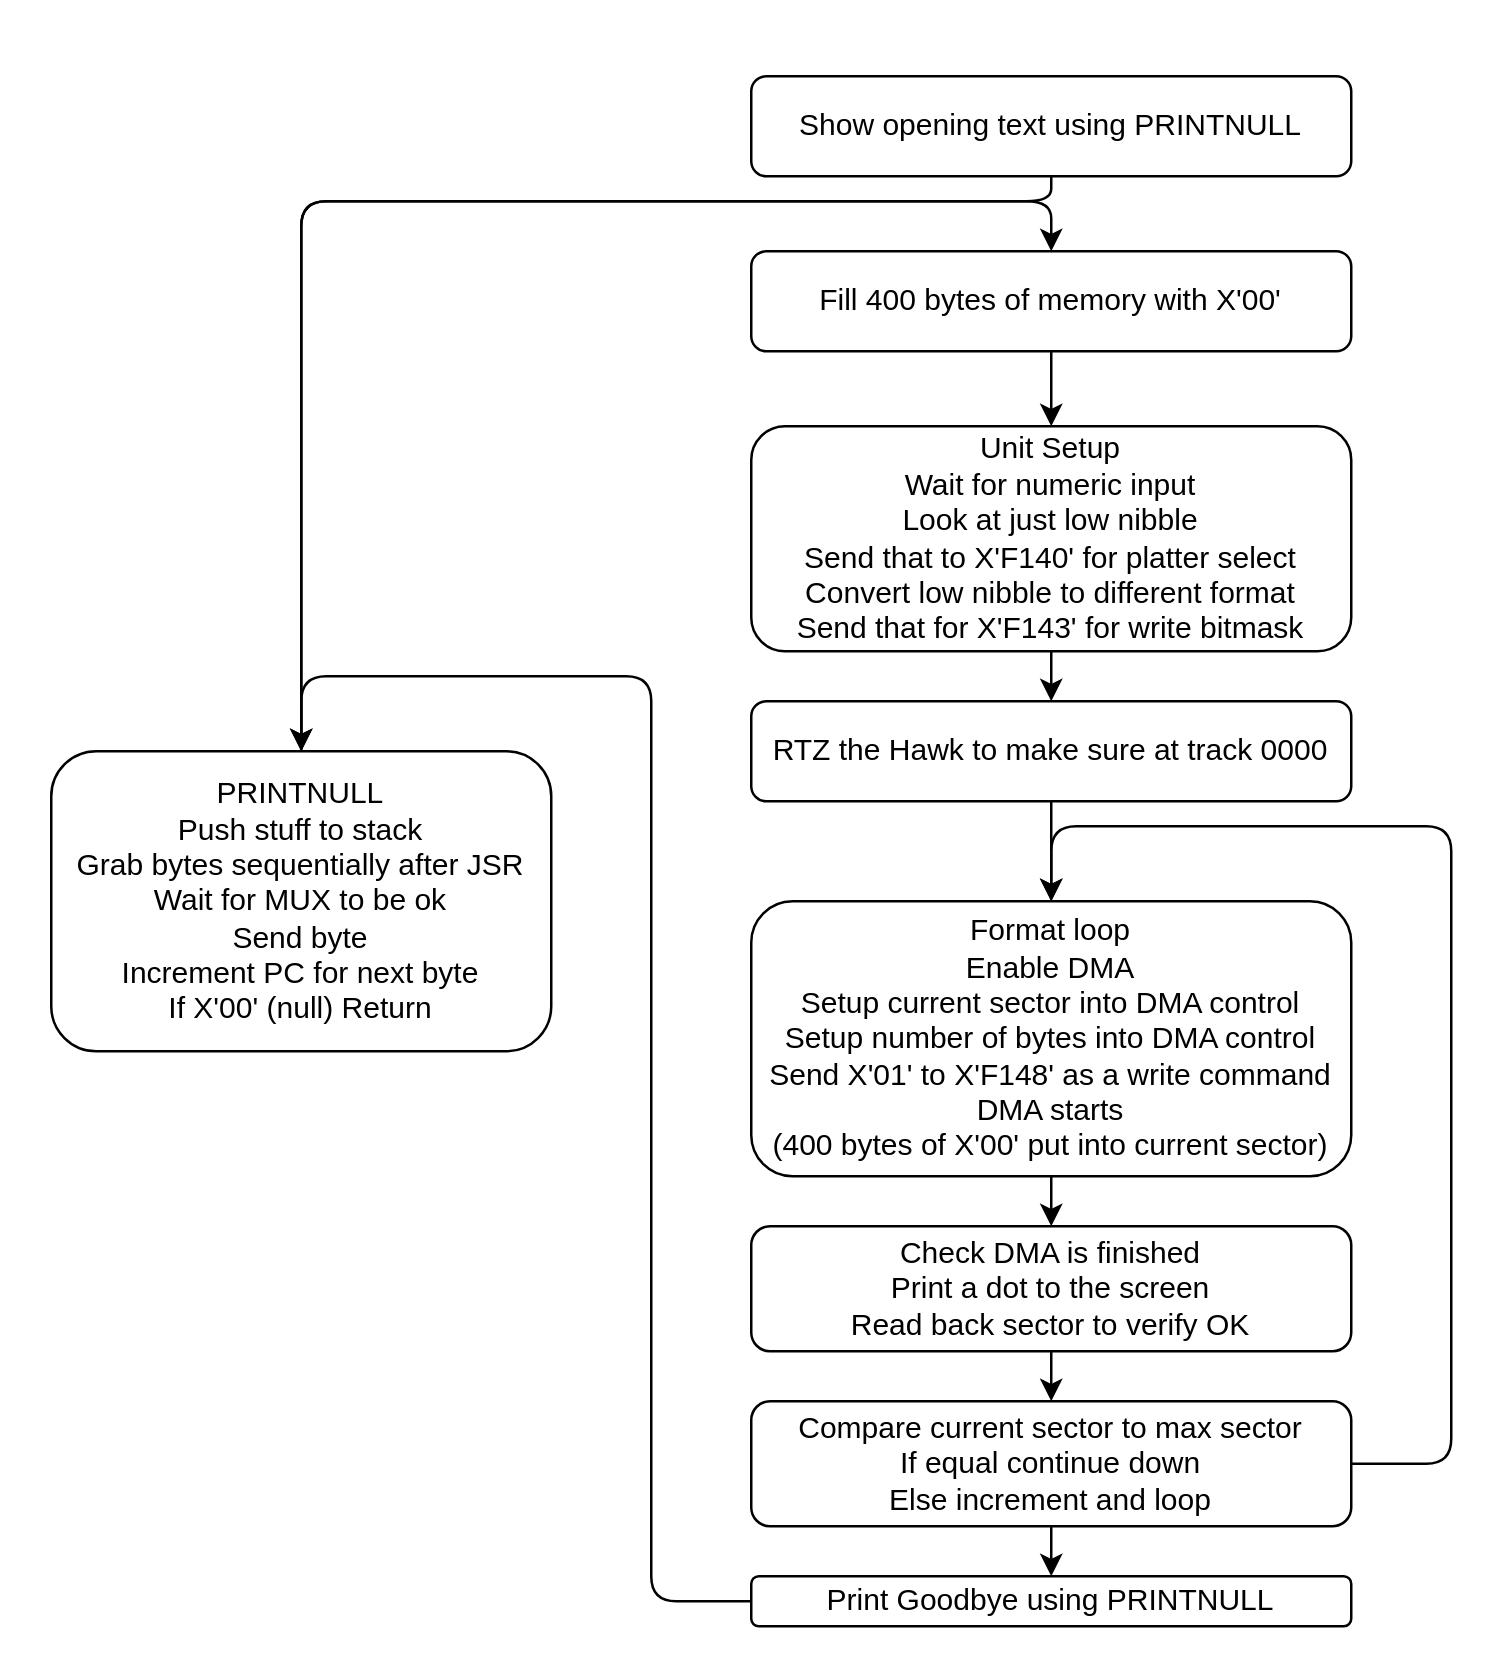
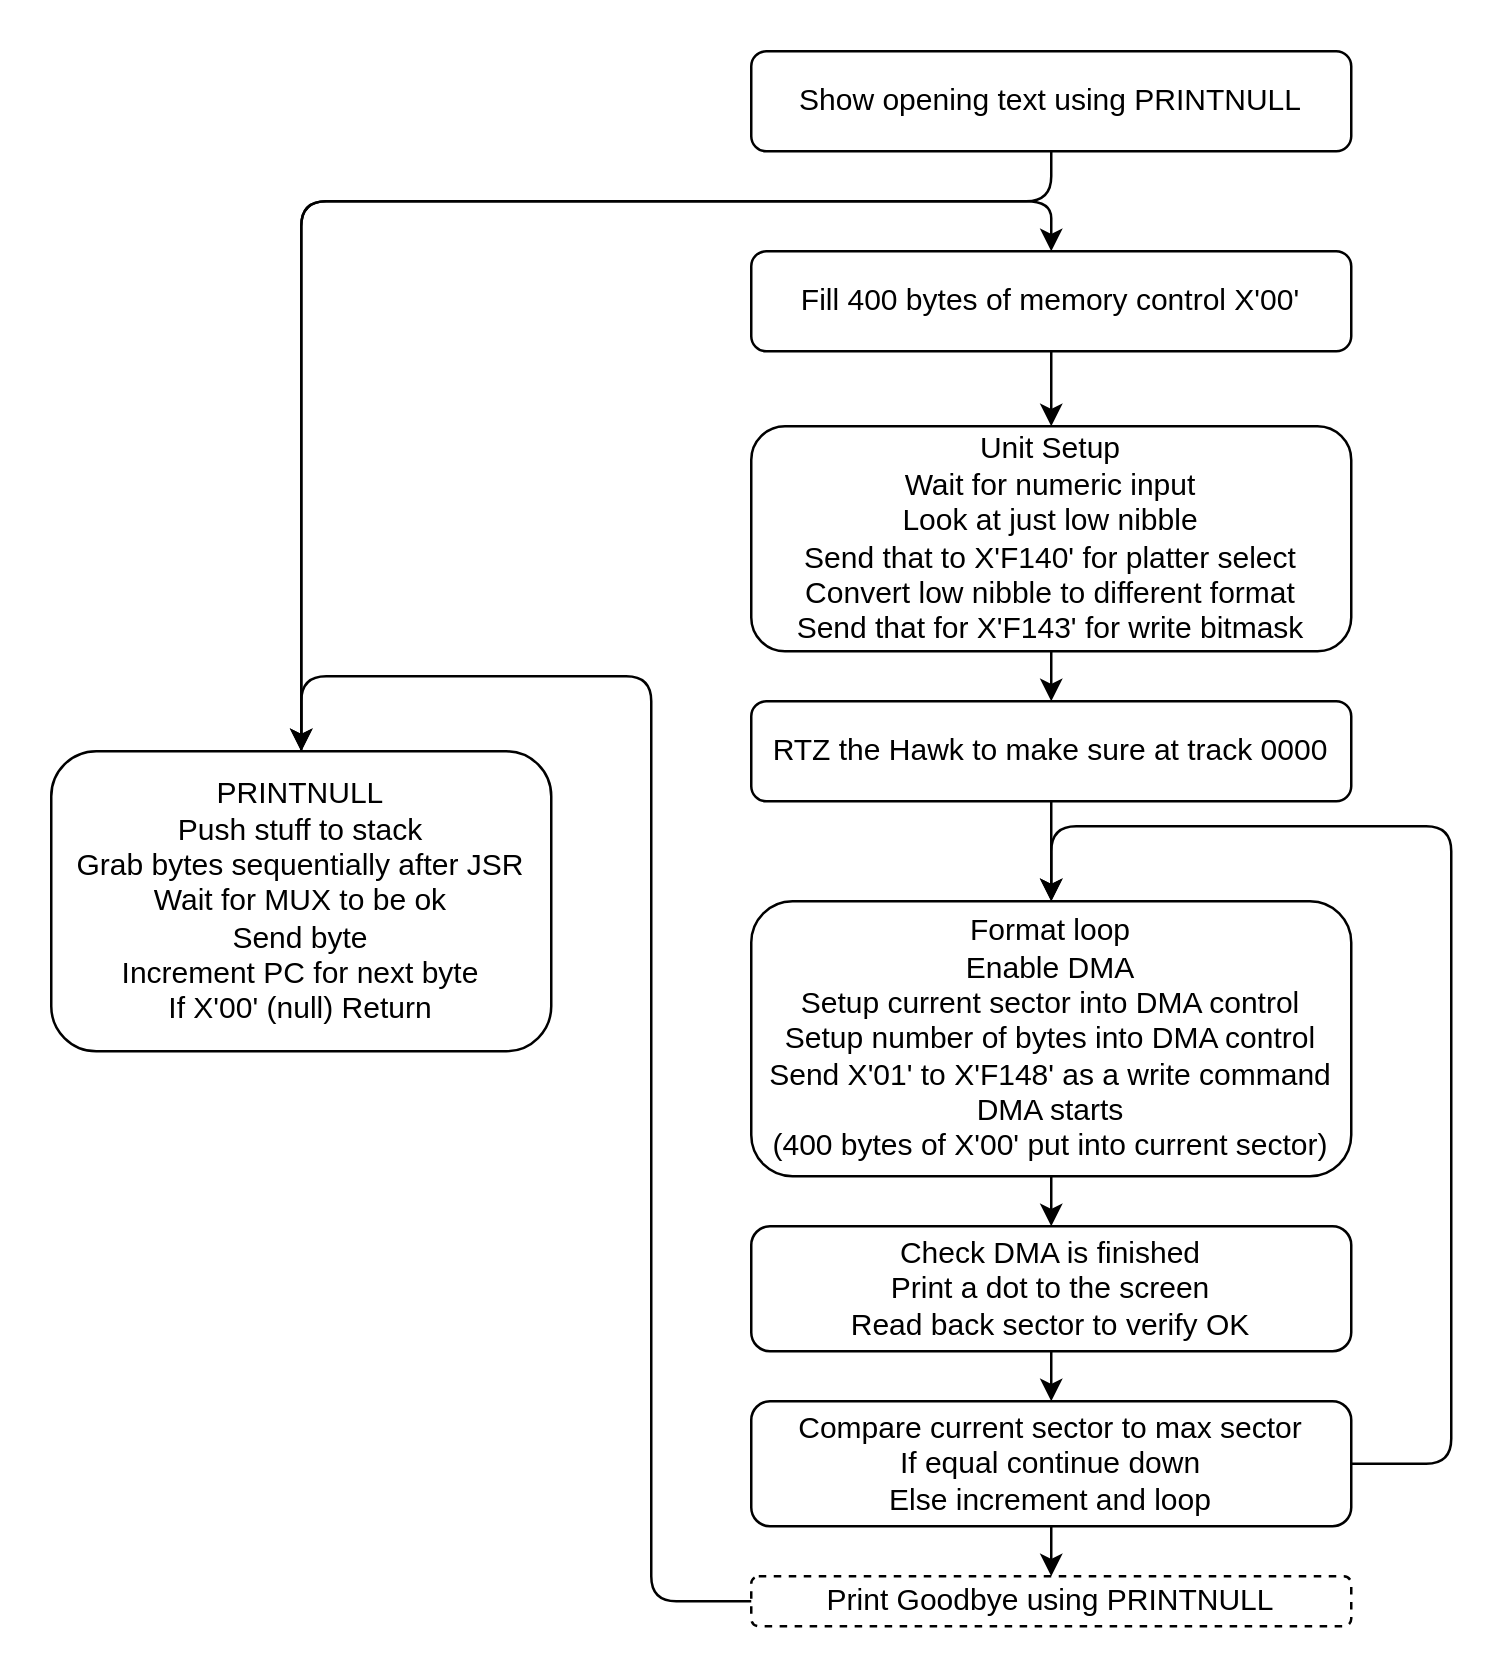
node "Show opening text using PRINTNULL": moved (1051, 126) -> (1051, 101)
node "Fill 400 bytes of memory with X'00'": label "Fill 400 bytes of memory with X'00'" -> "Fill 400 bytes of memory control X'00'"
node "Print Goodbye using PRINTNULL": style solid -> dashed
